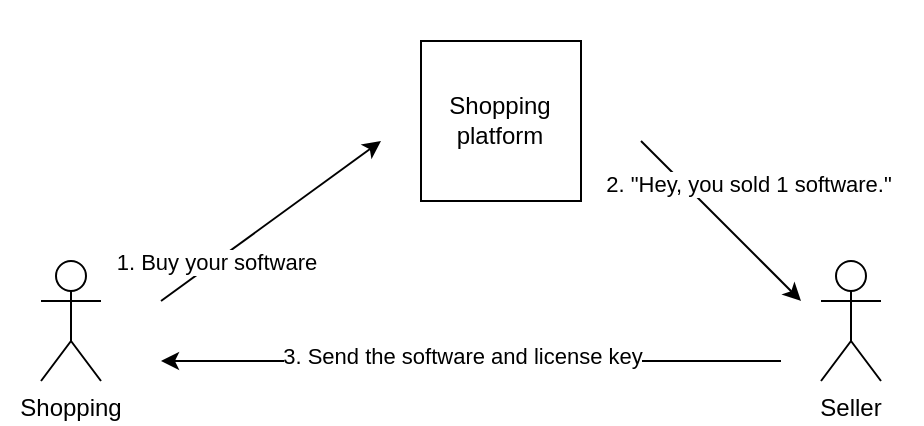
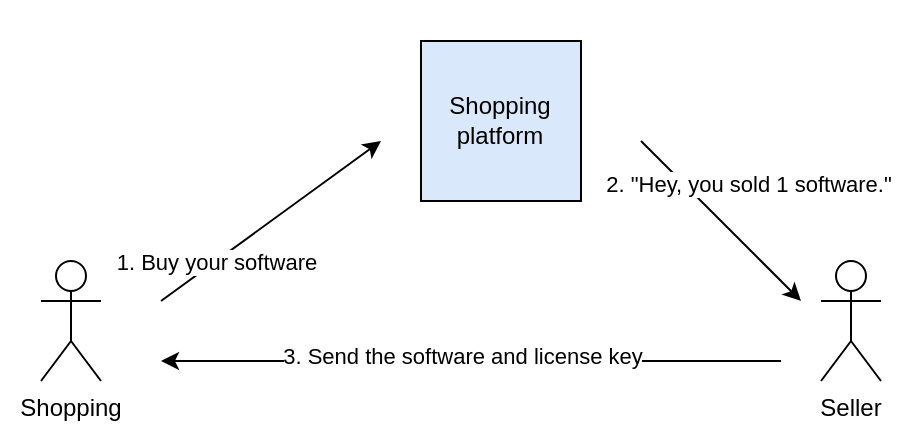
node "Shopping platform": fillcolor #ffffff -> #dae8fc
